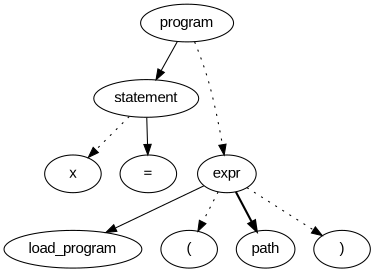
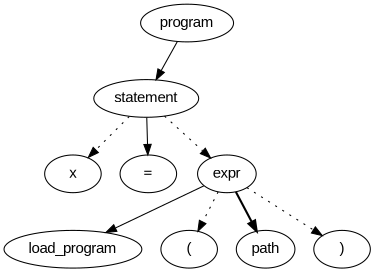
edge "program" -> "expr": now "statement" -> "expr"
